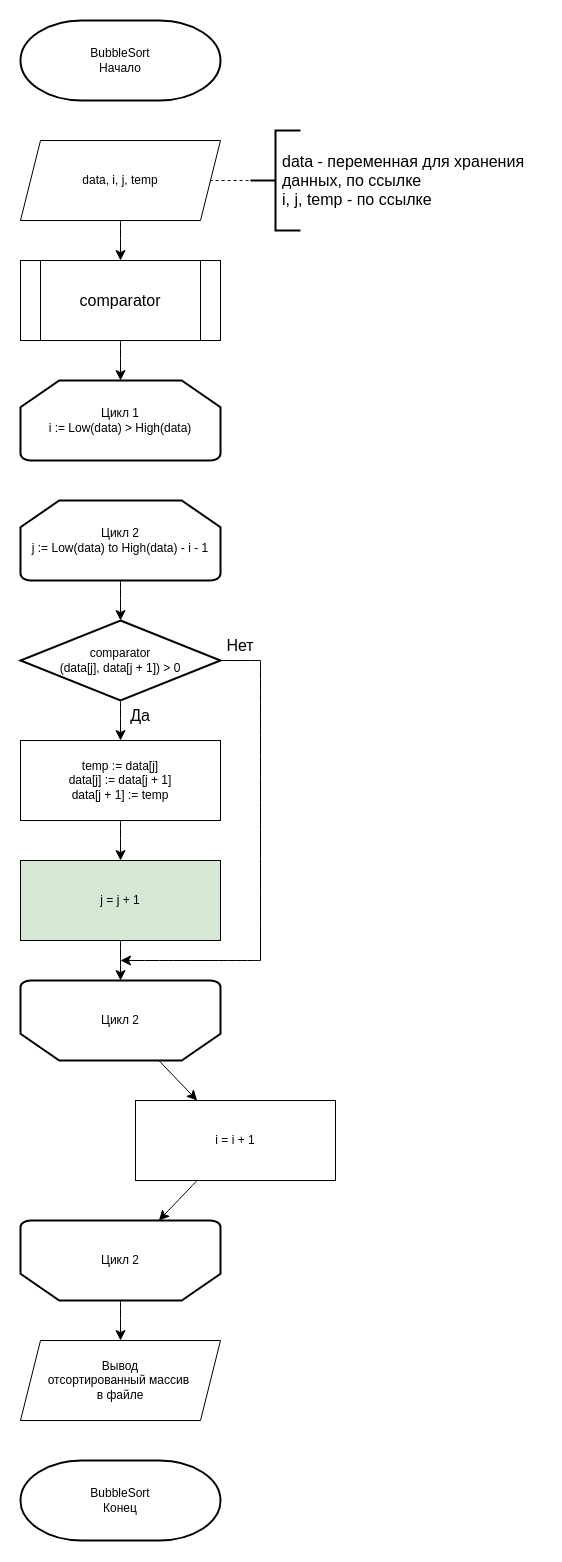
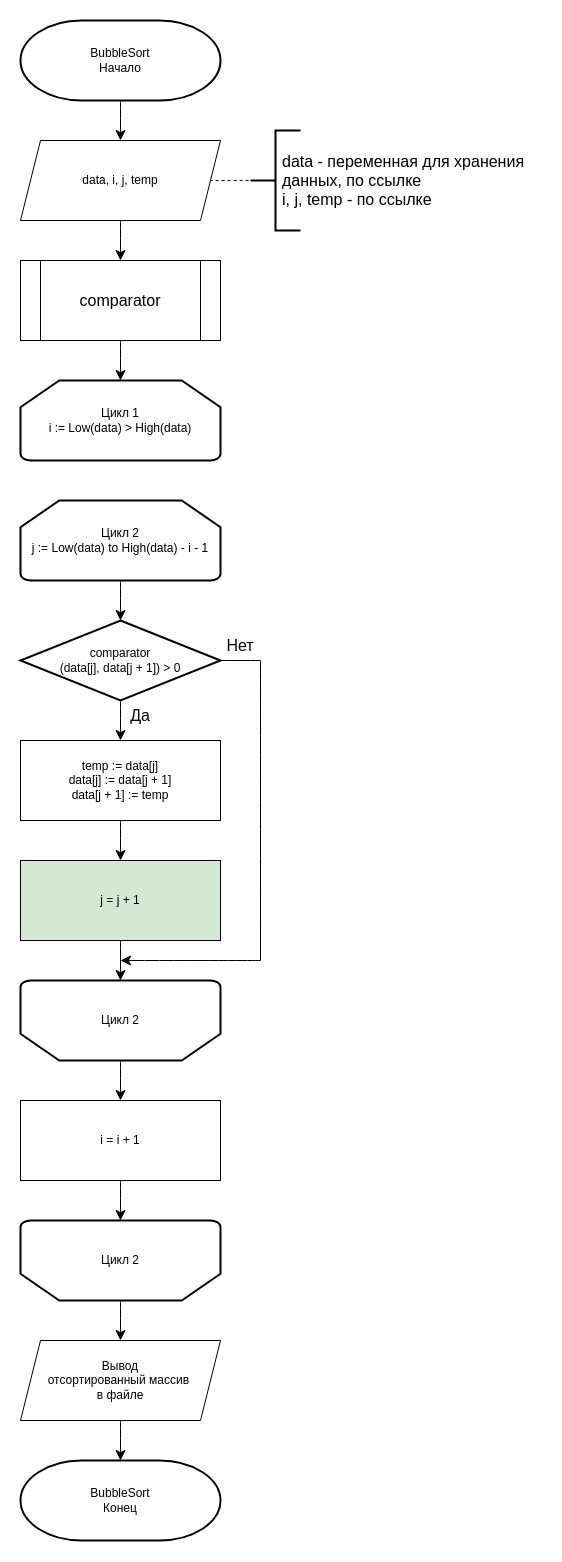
edge "BubbleSort Начало" -> "data, i, j, temp": added
node "i = i + 1": moved (236, 1141) -> (121, 1141)
edge "Вывод отсортированный массив в файле" -> "BubbleSort Конец": added
